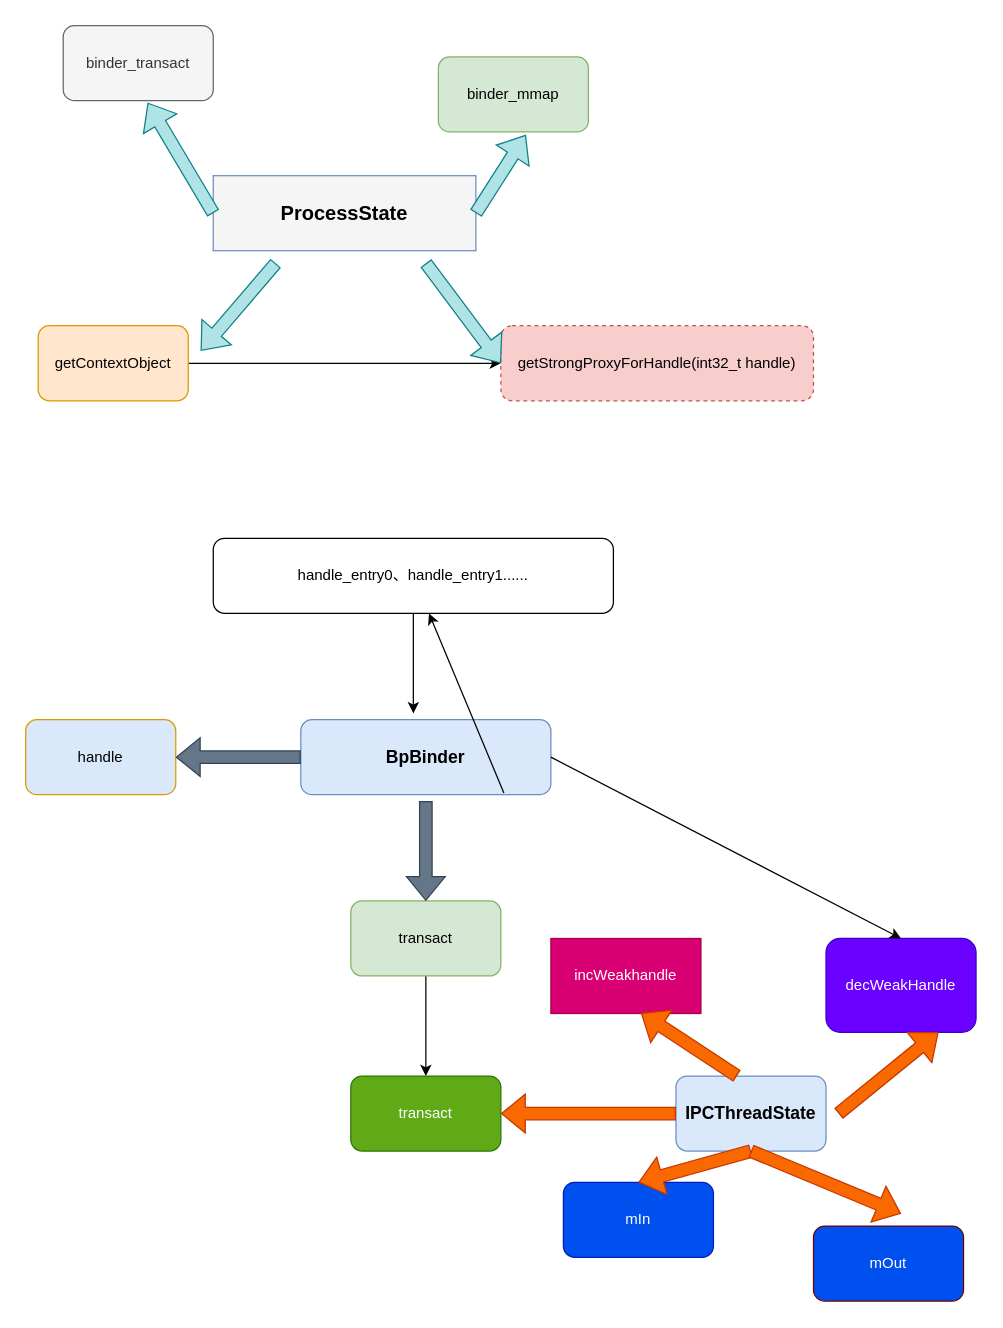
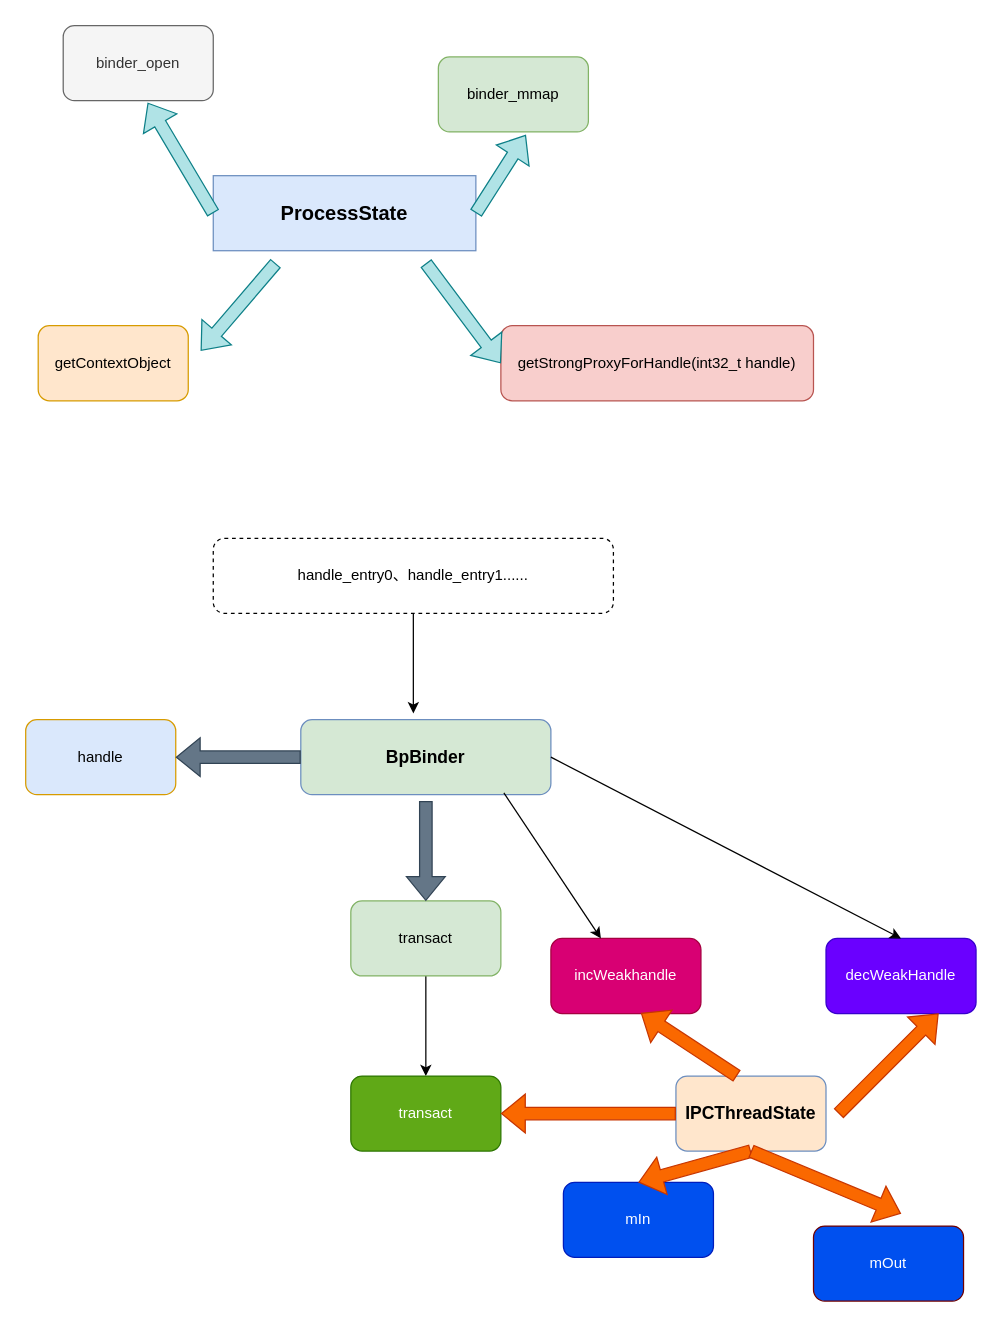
node "binder_transact": label "binder_transact" -> "binder_open"
node "ProcessState": fillcolor #f5f5f5 -> #dae8fc
edge "getContextObject" -> "getStrongProxyForHandle(int32_t handle)": removed
node "getStrongProxyForHandle(int32_t handle)": style dashed -> solid
node "handle_entry0、handle_entry1......": style solid -> dashed
edge "BpBinder" -> "handle_entry0、handle_entry1......": now "BpBinder" -> "incWeakhandle"
node "BpBinder": fillcolor #dae8fc -> #d5e8d4
node "incWeakhandle": shape rectangle -> rounded rectangle
node "decWeakHandle": size 150x94 -> 150x75
node "IPCThreadState": fillcolor #dae8fc -> #ffe6cc
